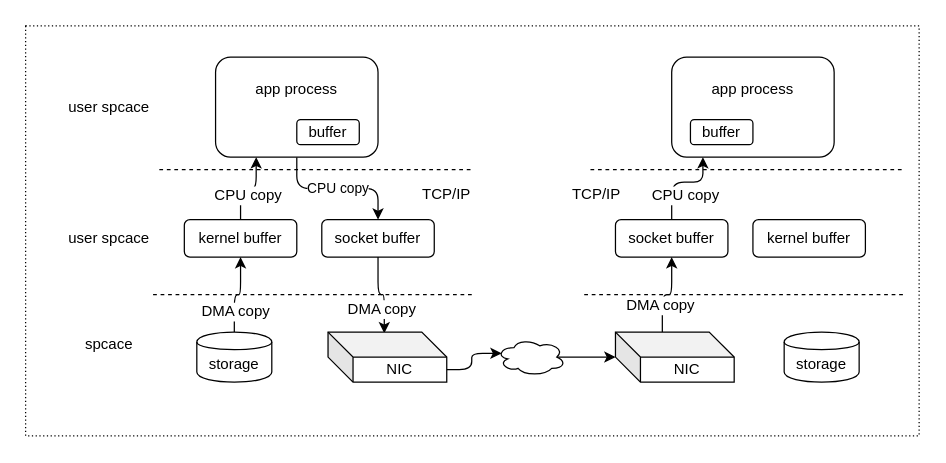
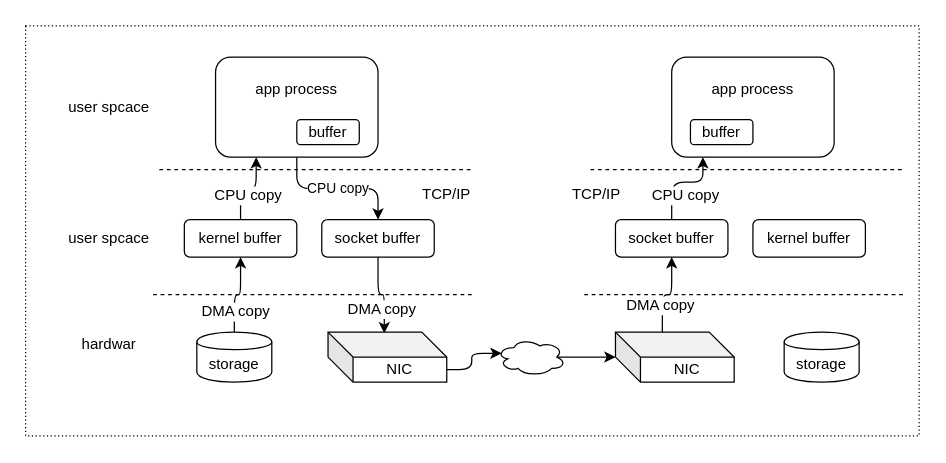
node "spcace": label "spcace" -> "hardwar"
